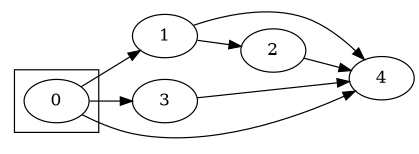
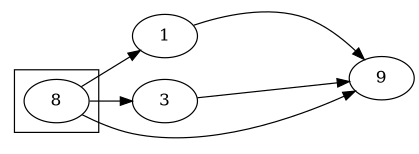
node "2": removed
node "4": label "4" -> "9"
node "0": label "0" -> "8"
